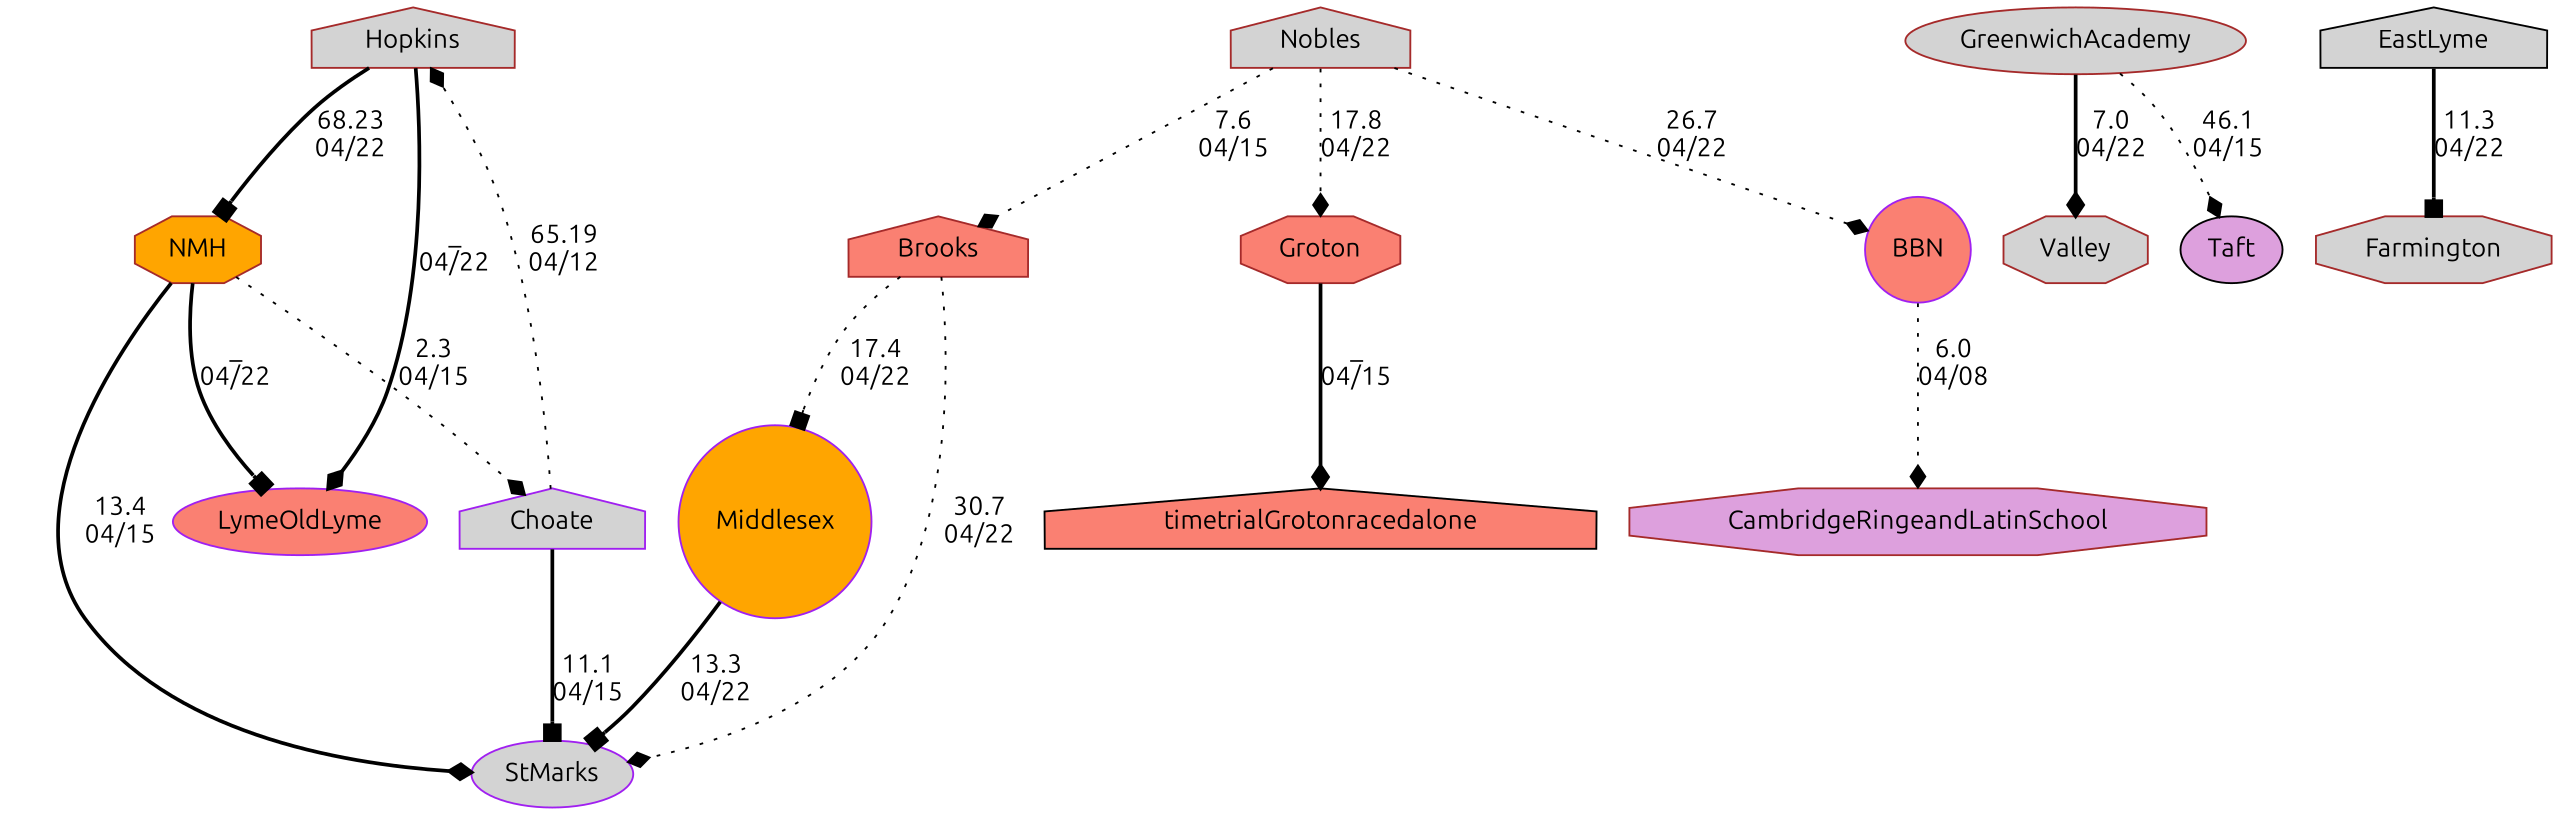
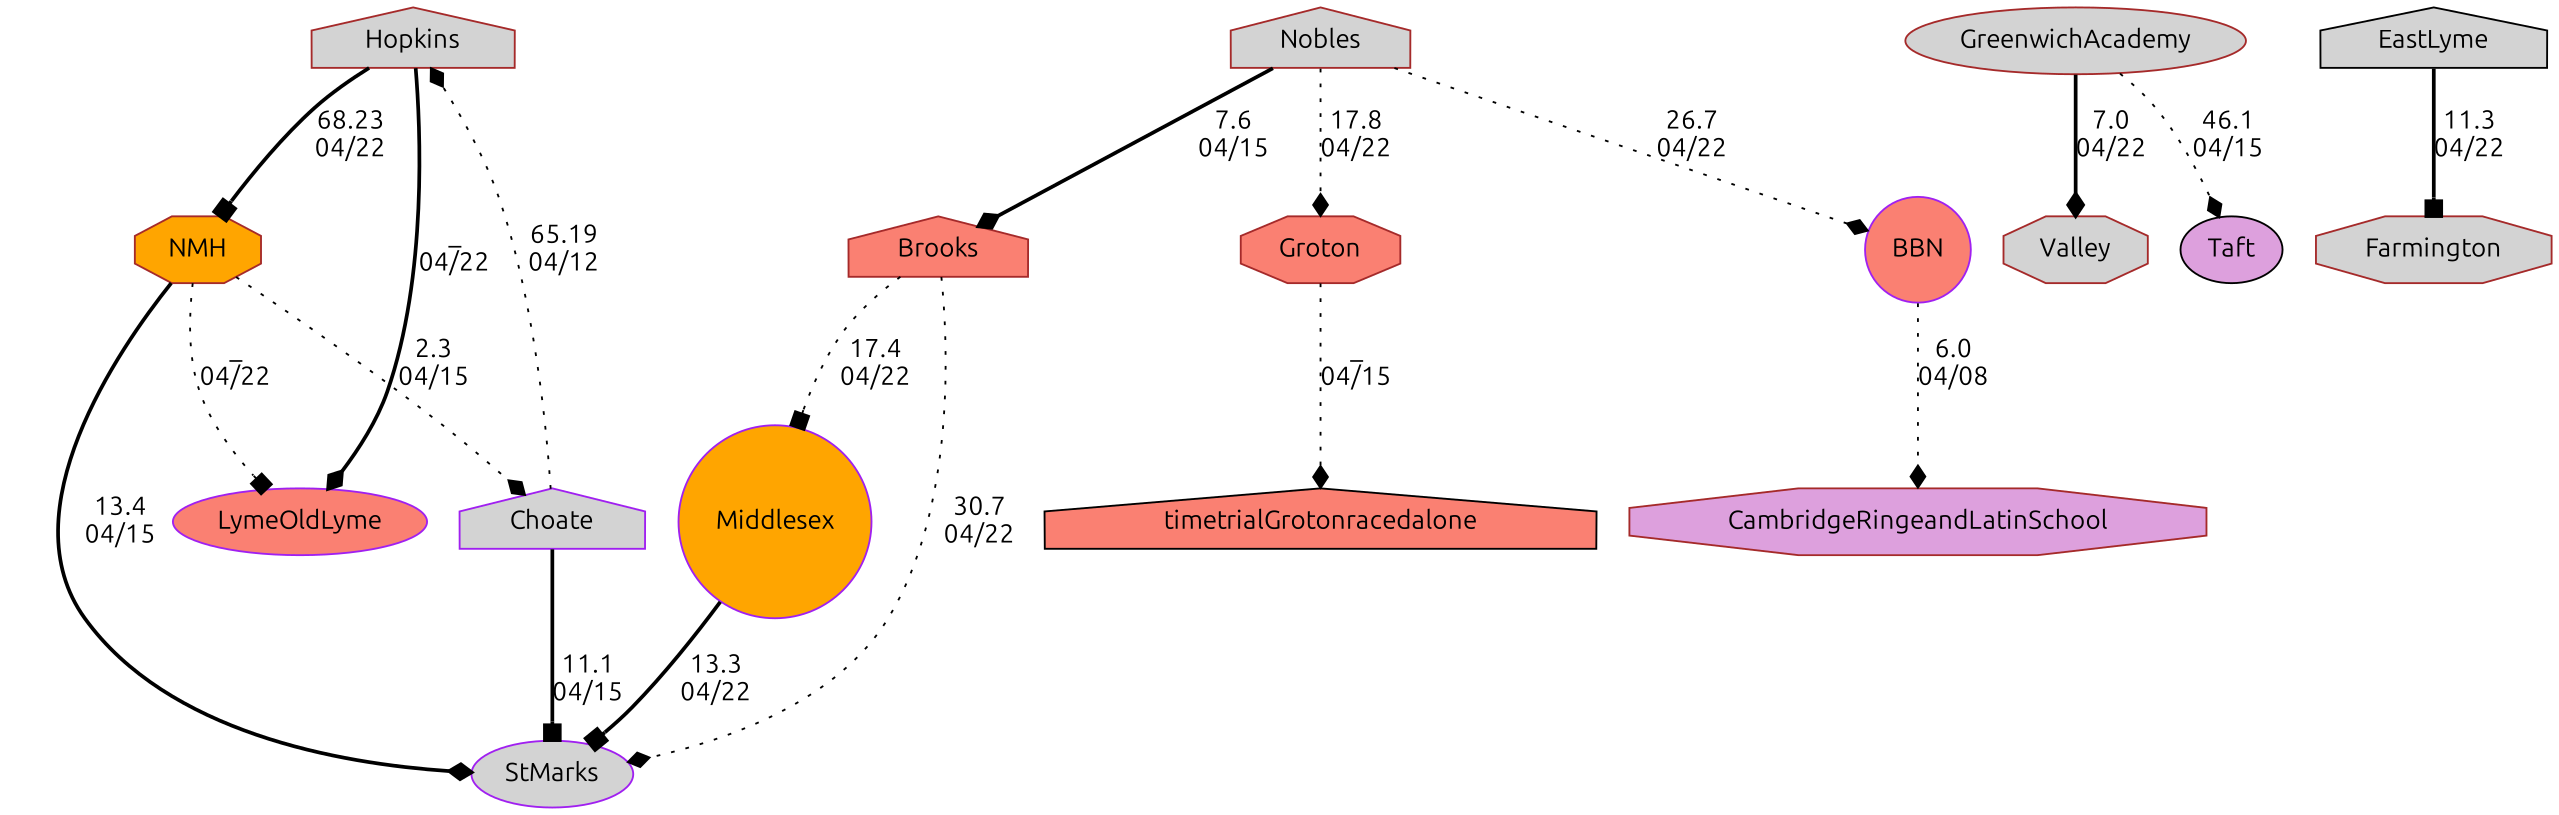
edge "Nobles" -> "Brooks": style dotted -> bold
edge "Groton" -> "timetrialGrotonracedalone": style bold -> dotted
edge "NMH" -> "LymeOldLyme": style bold -> dotted
